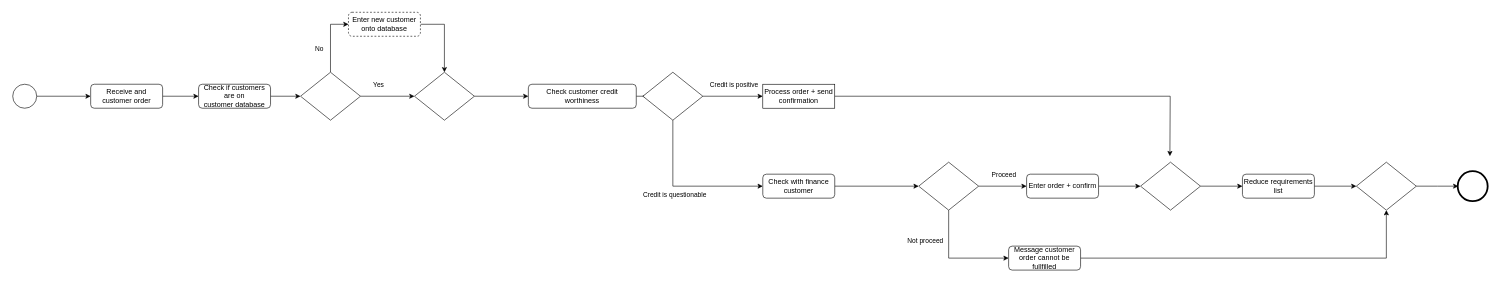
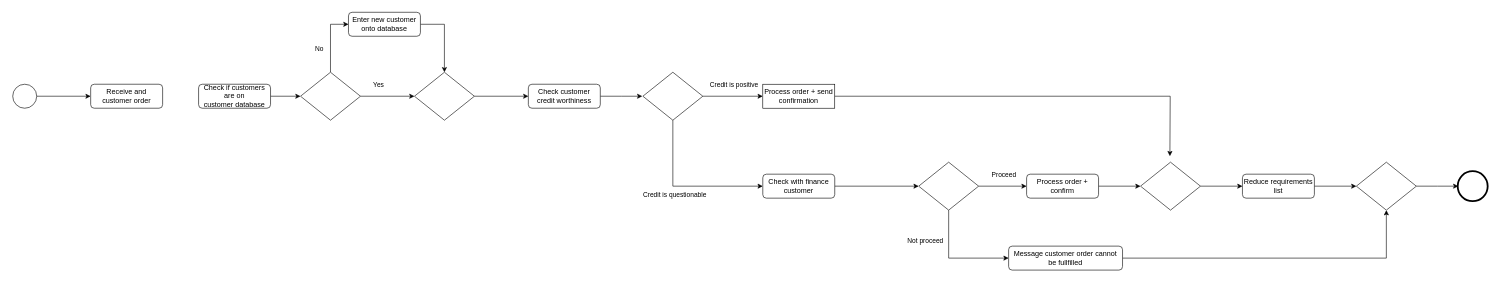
node "Enter new customer onto database": style dashed -> solid
edge "Receive and customer order" -> "Check if customers are on customer database": removed
node "Check customer credit worthiness": size 108x24 -> 72x24
node "Enter order + confirm": label "Enter order + confirm" -> "Process order + confirm"
node "Message customer order cannot be fullfilled": size 72x24 -> 114x24
